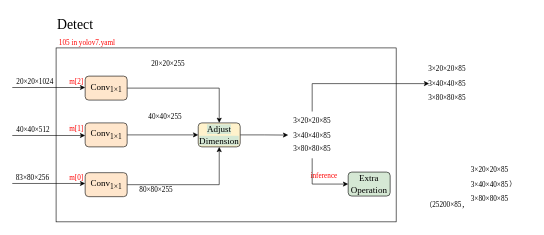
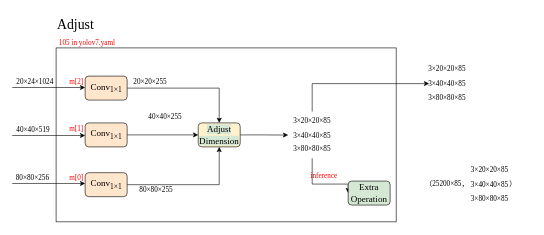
node "Detect": label "Detect" -> "Adjust"
node "20×20×255": moved (168, 63) -> (150, 81)
node "20×20×1024": label "20×20×1024" -> "20×24×1024"
node "40×40×512": label "40×40×512" -> "40×40×519"
node "83×80×256": label "83×80×256" -> "80×80×256"
node "Extra Operation": moved (369, 184) -> (369, 193)
node "（25200×85，": moved (447, 205) -> (447, 184)
